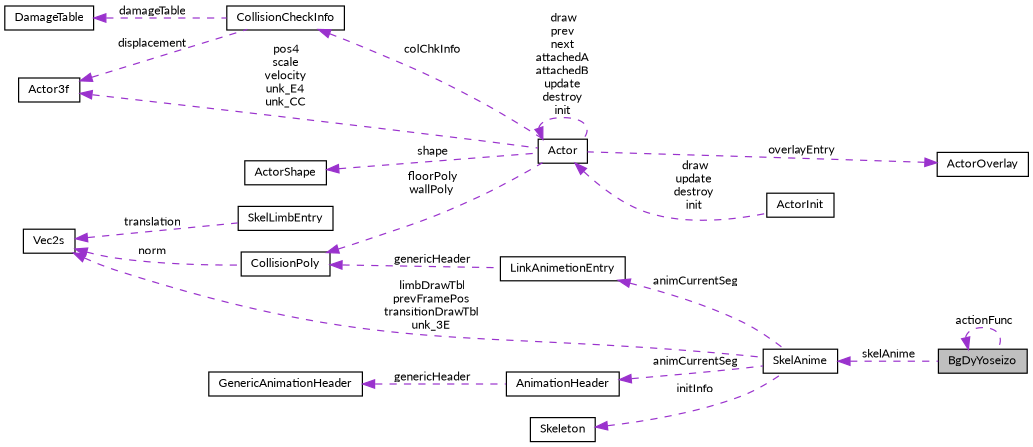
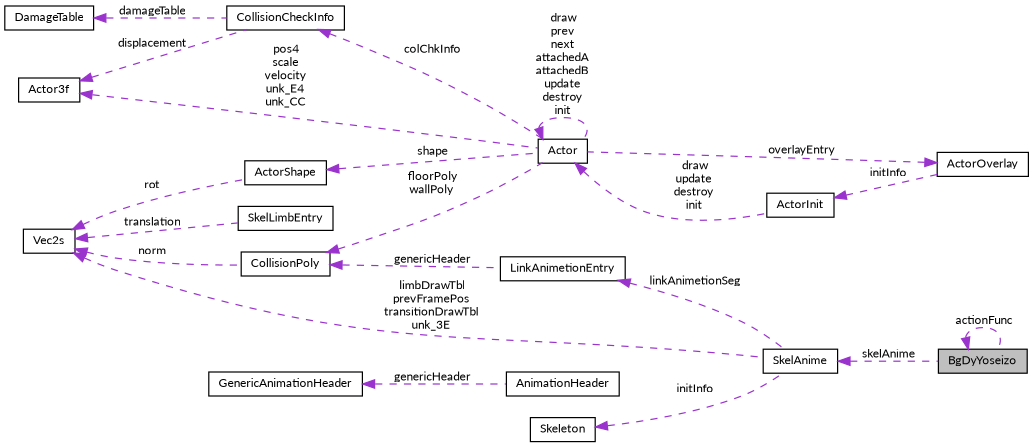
edge "ActorOverlay" -> "ActorInit": added, label "initInfo"
edge "ActorShape" -> "Vec2s": added, label "rot"
edge "SkelAnime" -> "LinkAnimetionEntry": label " animCurrentSeg" -> " linkAnimetionSeg"
edge "SkelAnime" -> "AnimationHeader": removed, label "animCurrentSeg"
